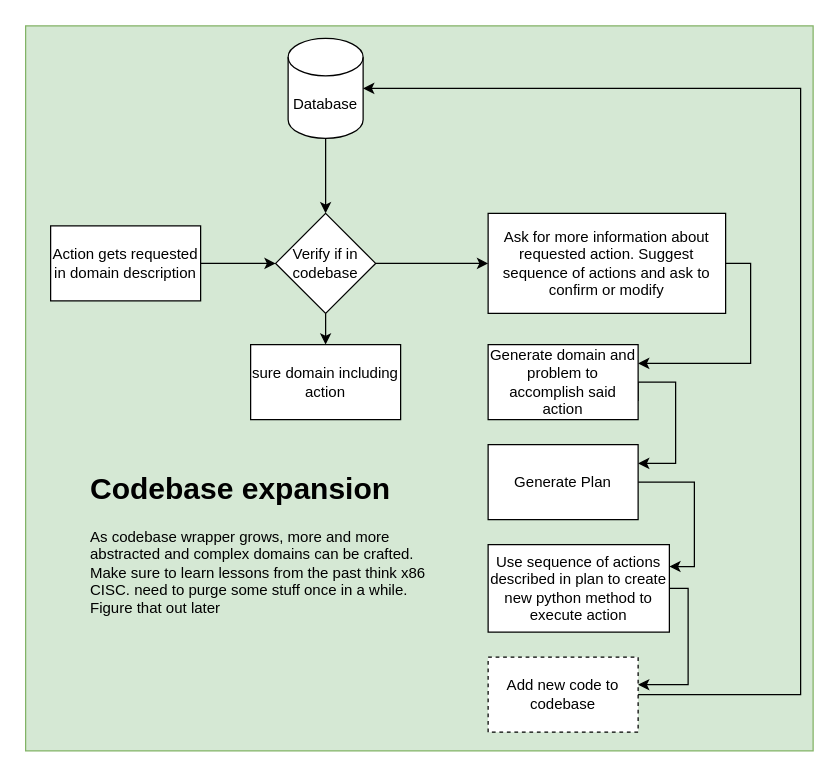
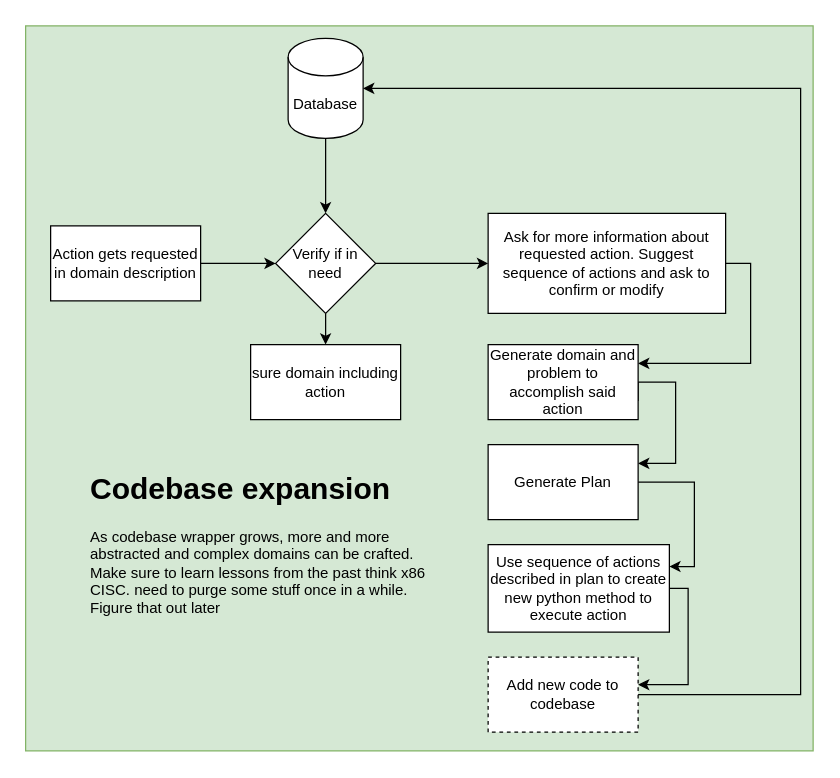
node "Verify if in codebase": label "Verify if in codebase" -> "Verify if in need"
